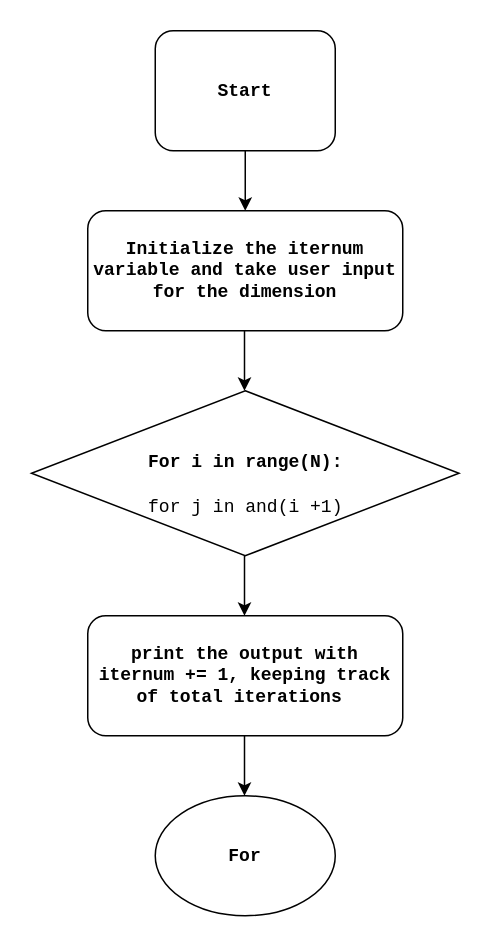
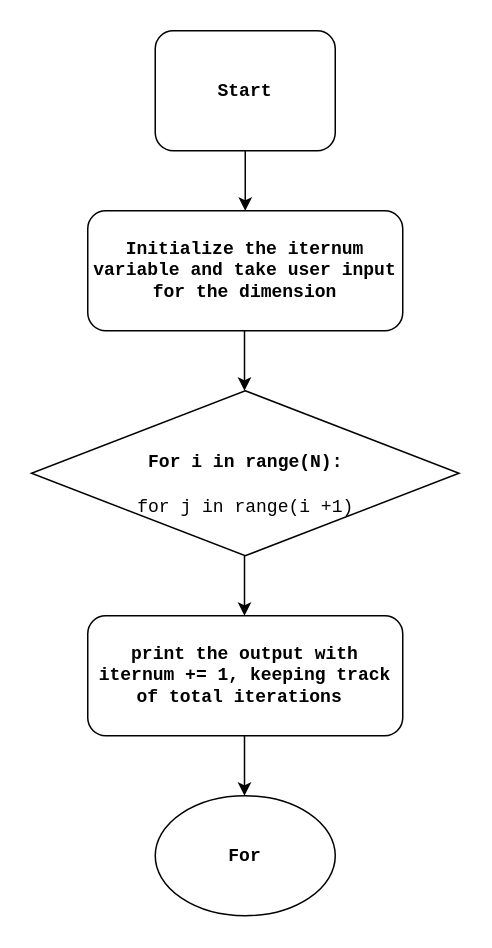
node "For i in range(N): for j in and(i +1)": label "For i in range(N): for j in and(i +1)" -> "For i in range(N): for j in range(i +1)"
